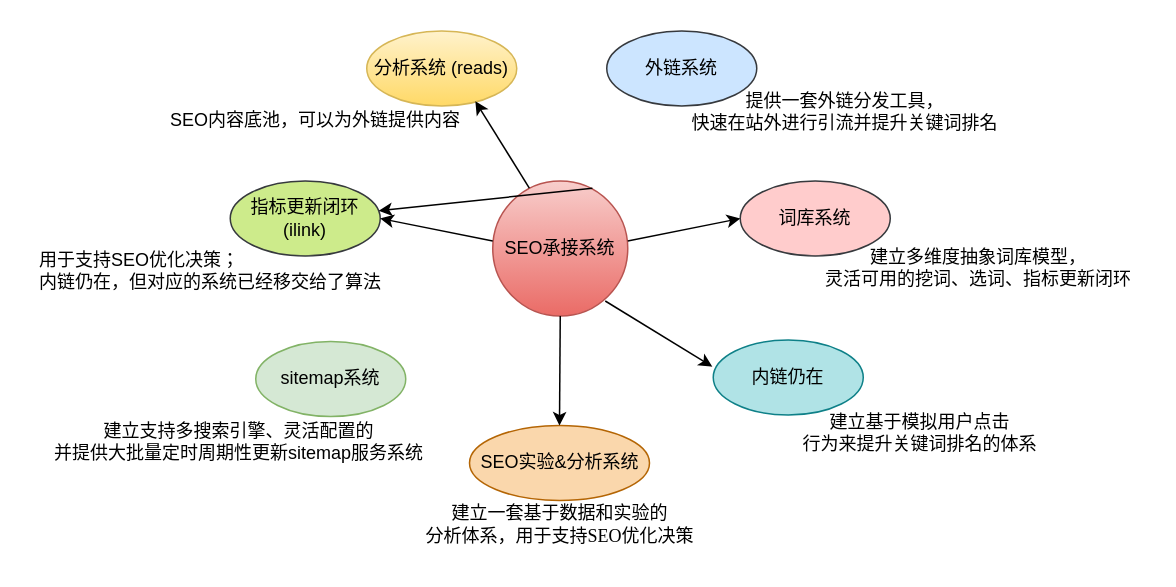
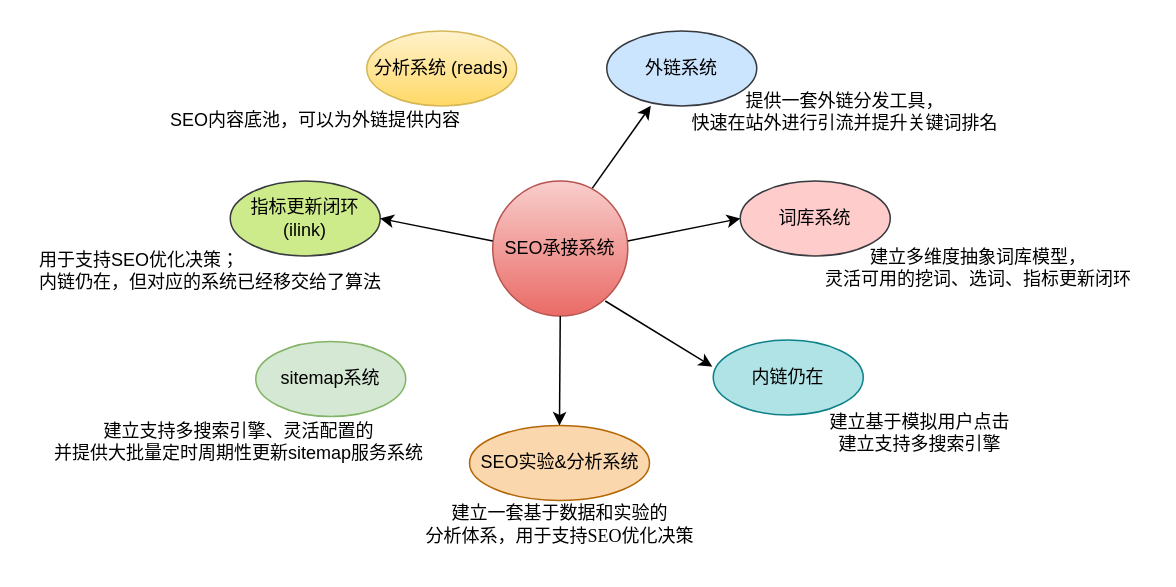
edge "SEO承接系统" -> "分析系统 (reads)": removed
edge "SEO承接系统" -> "指标更新闭环 (ilink)": now "SEO承接系统" -> "外链系统"
node "建立基于模拟用户点击行为来提升关键词排名的体系": label "建立基于模拟用户点击行为来提升关键词排名的体系" -> "建立基于模拟用户点击建立支持多搜索引擎"
